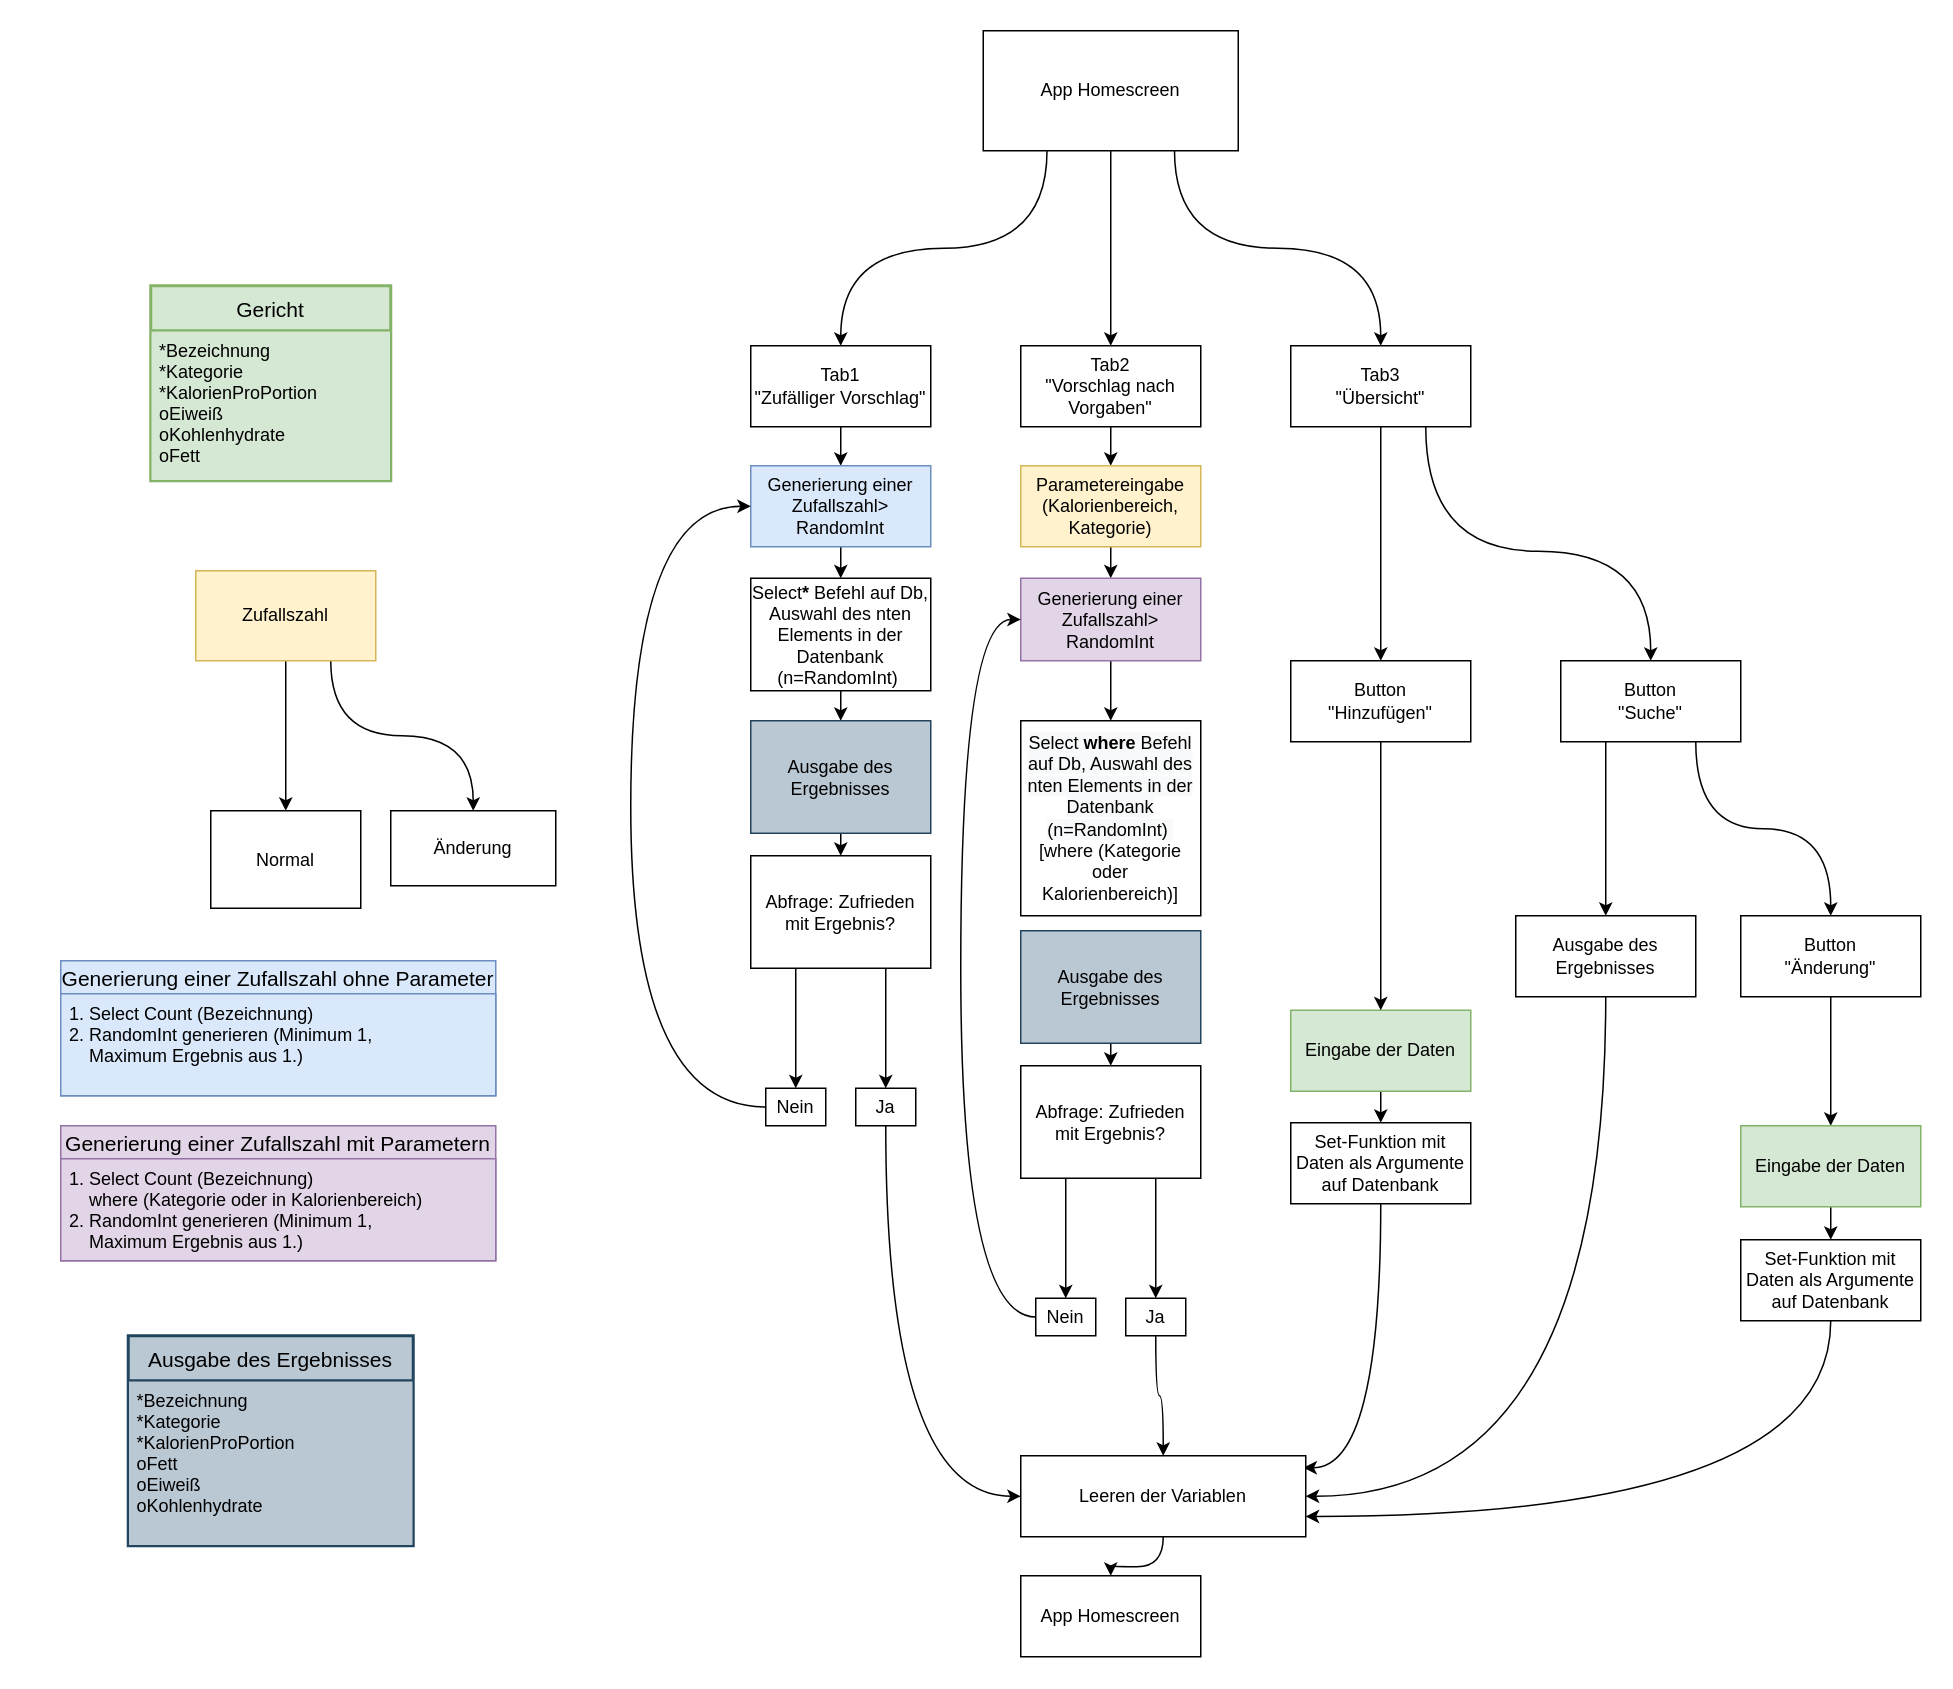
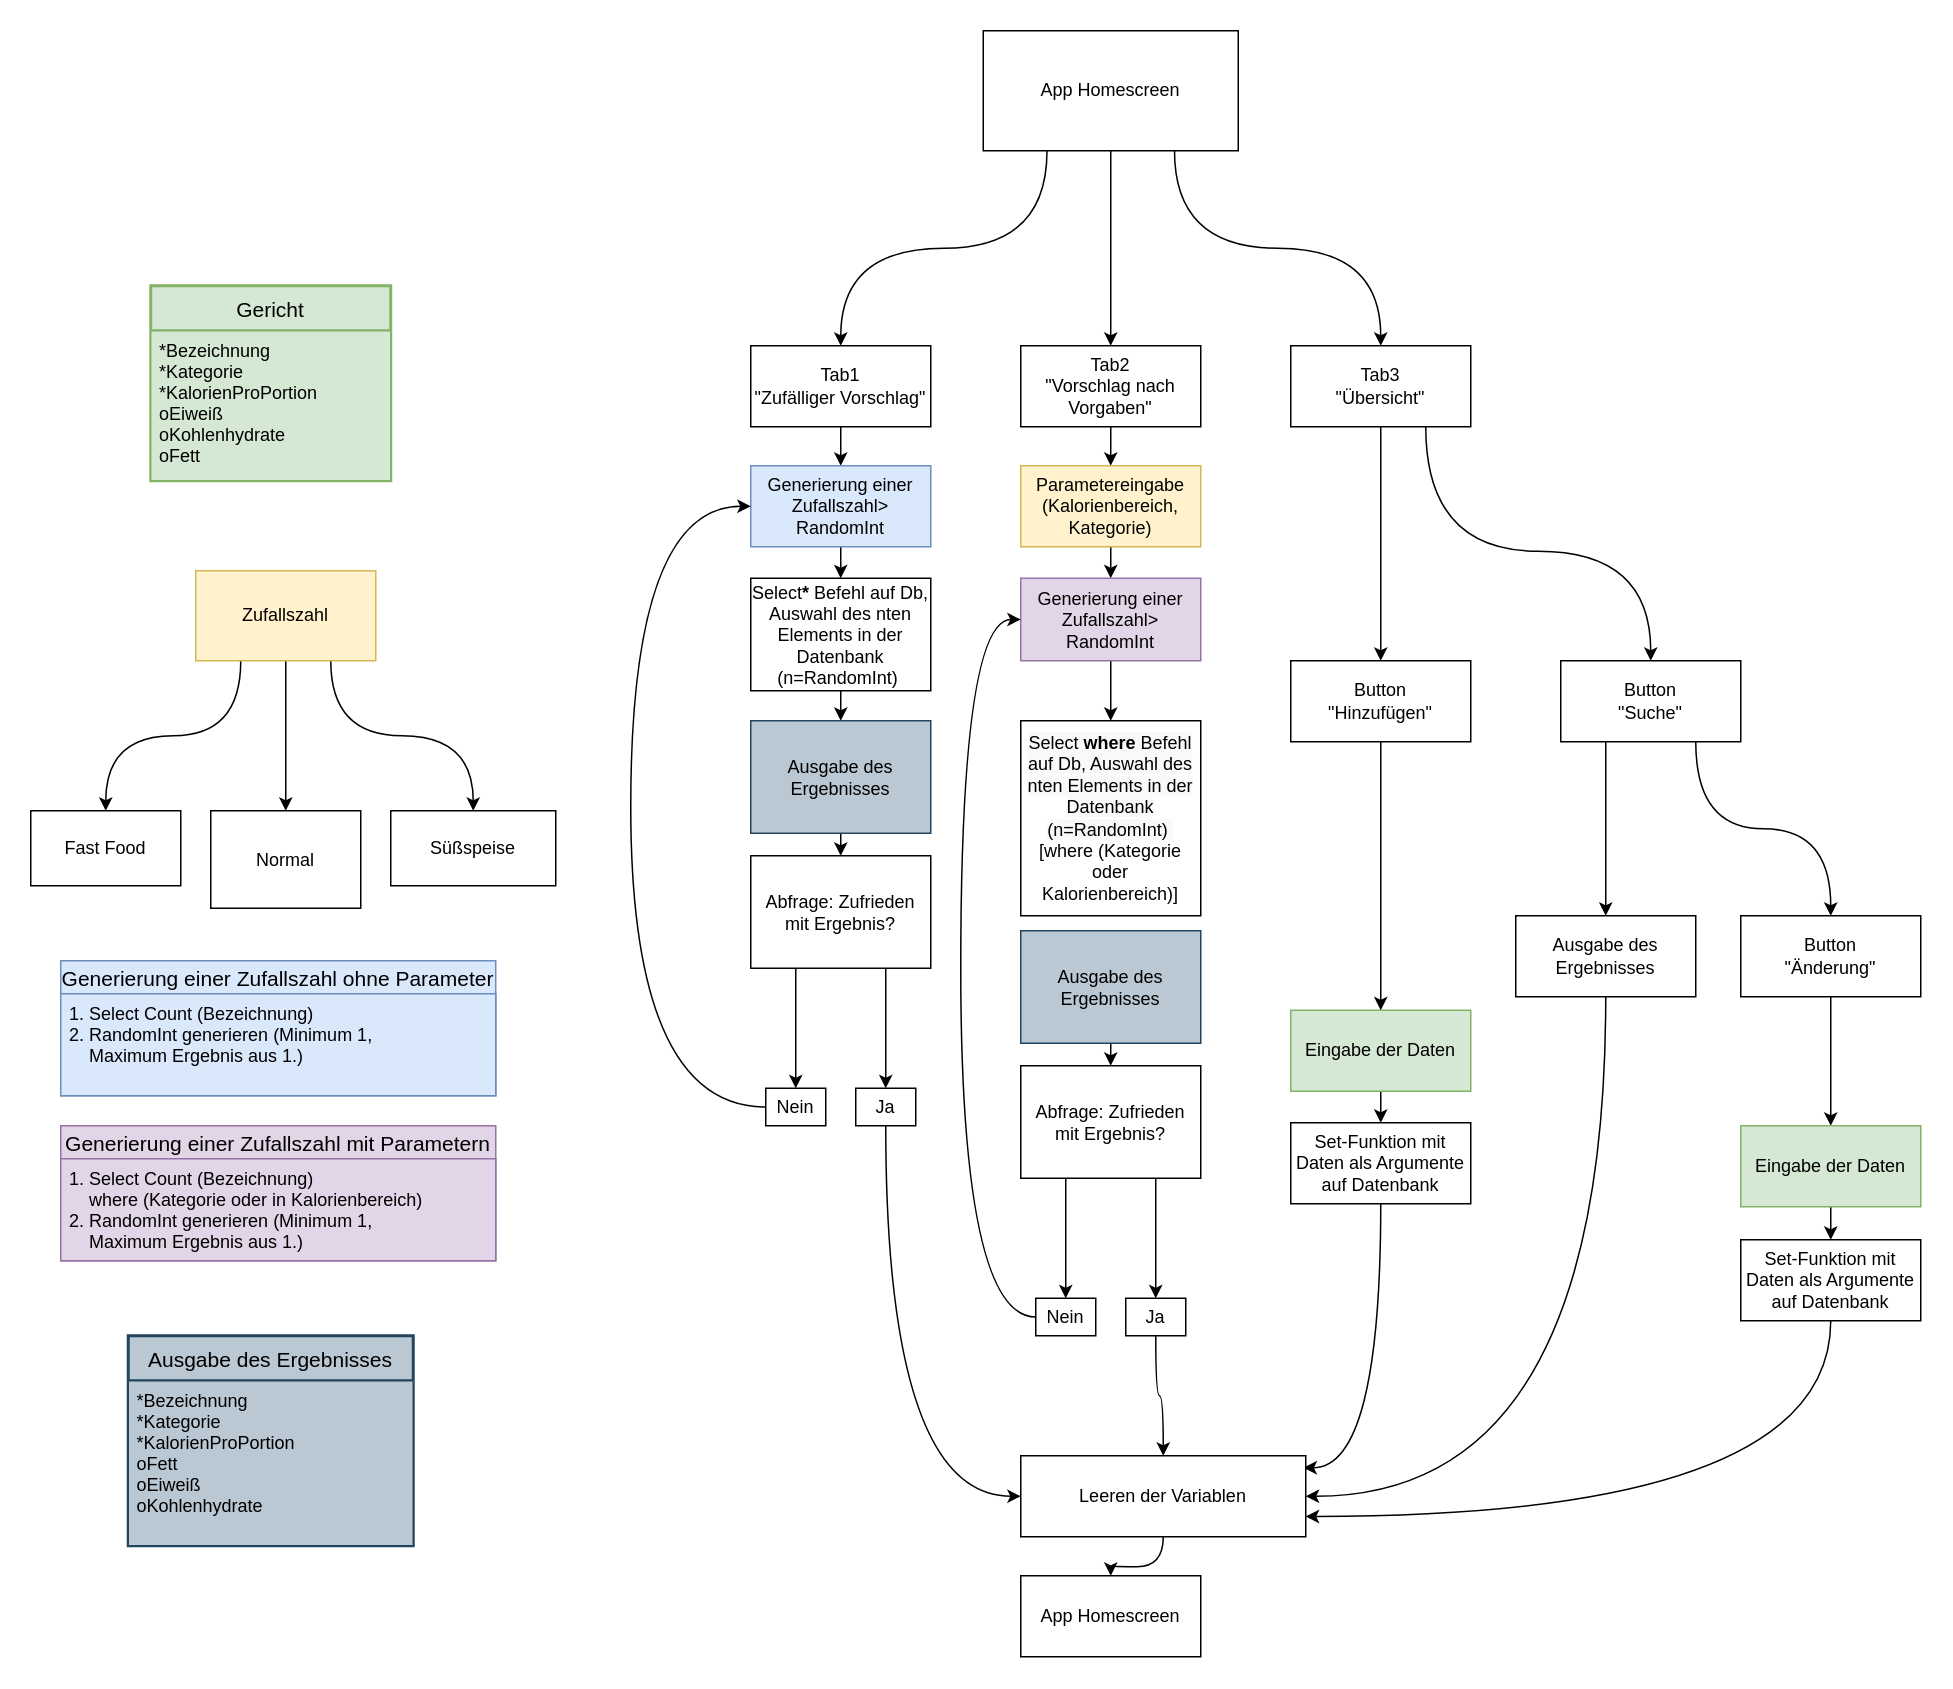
edge "Zufallszahl" -> "Fast Food": added
node "Fast Food": added
node "Änderung": label "Änderung" -> "Süßspeise"
